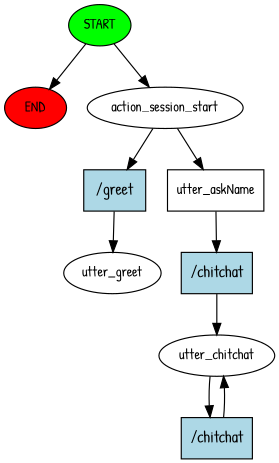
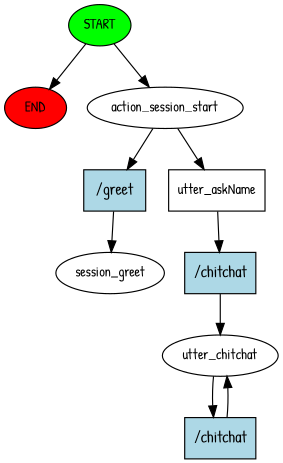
node "utter_greet": label "utter_greet" -> "session_greet"
